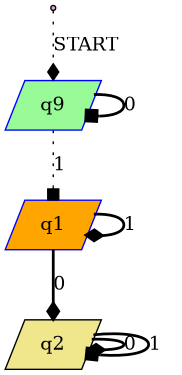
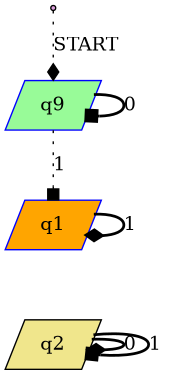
edge "q1" -> "q2": removed, label "0"
